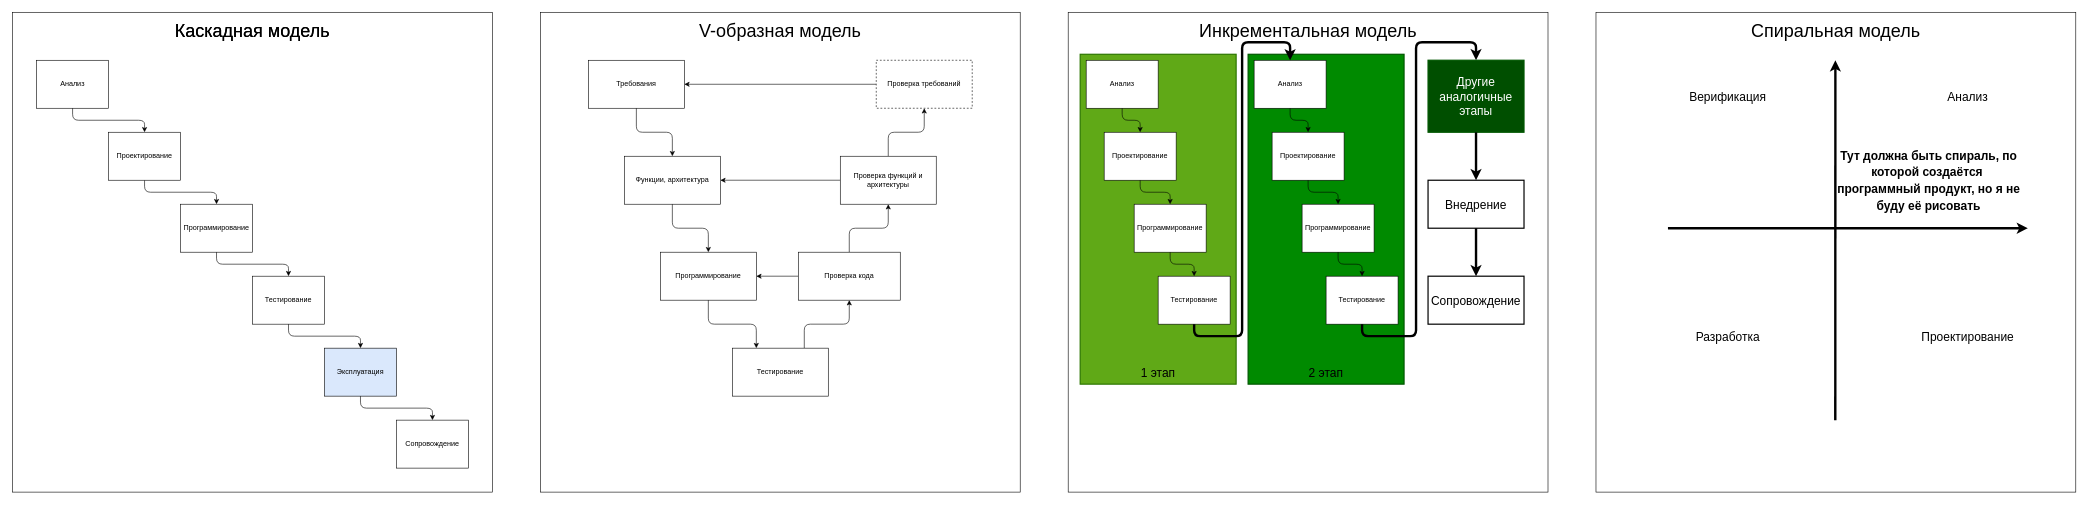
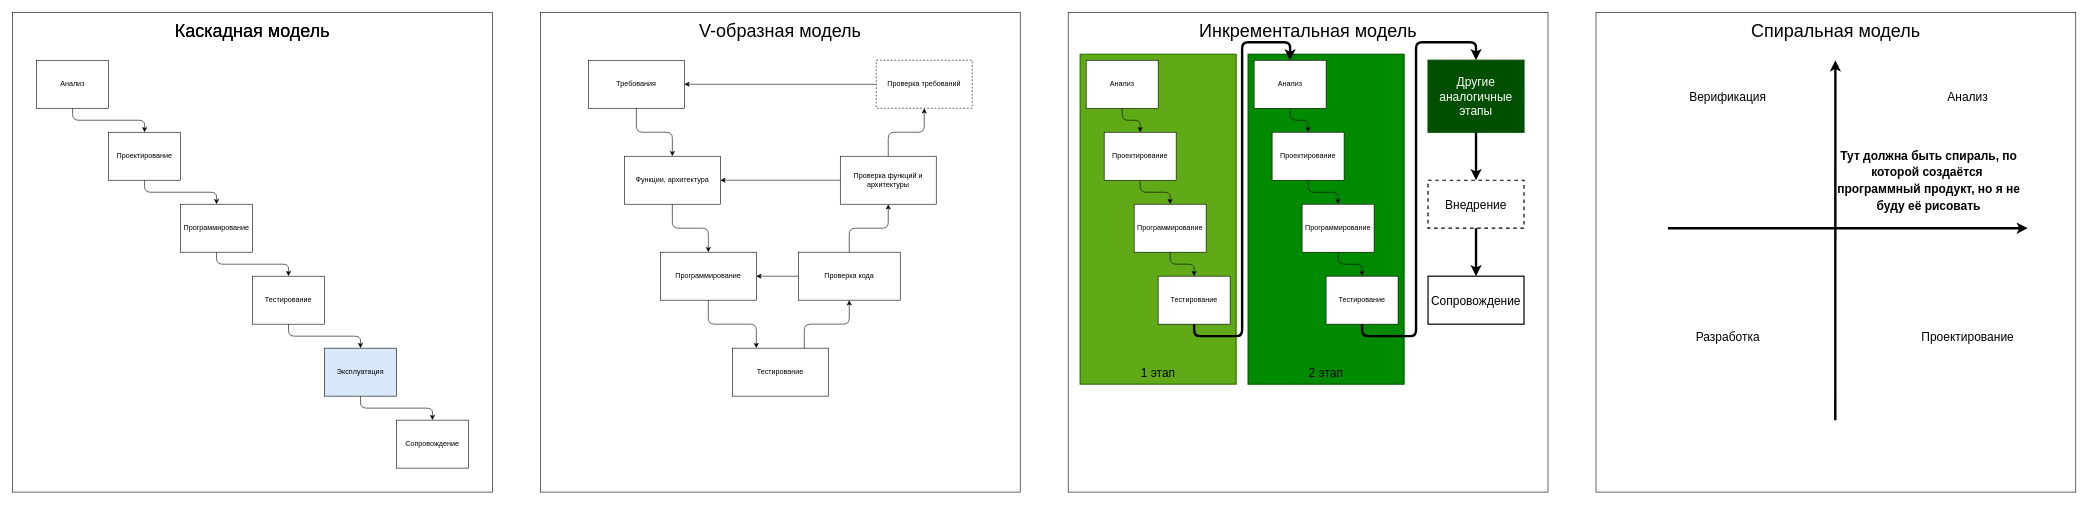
node "Внедрение": style solid -> dashed
